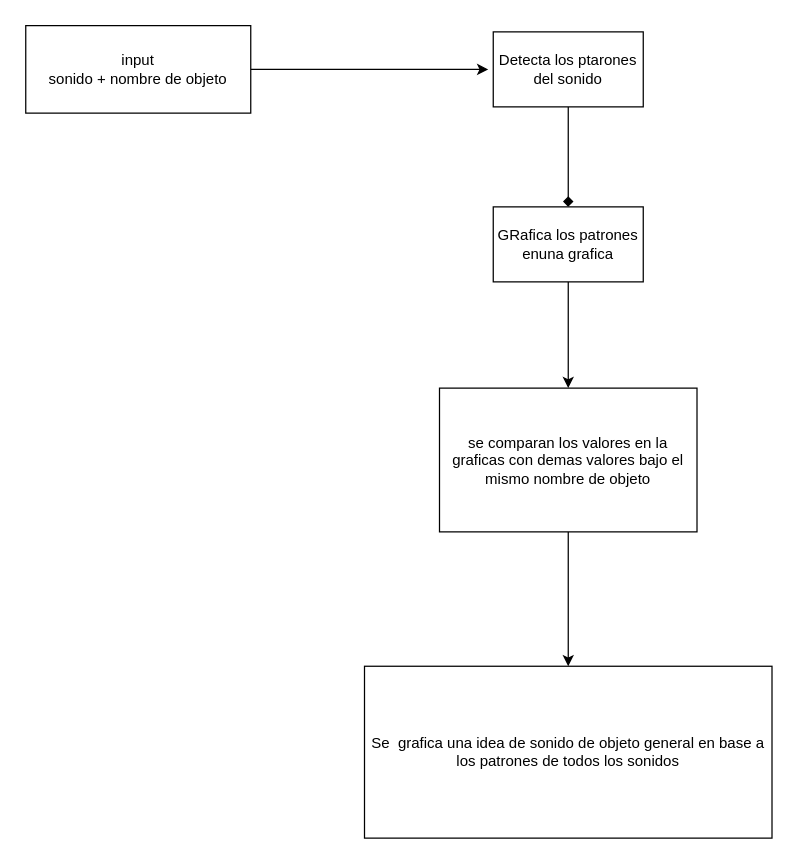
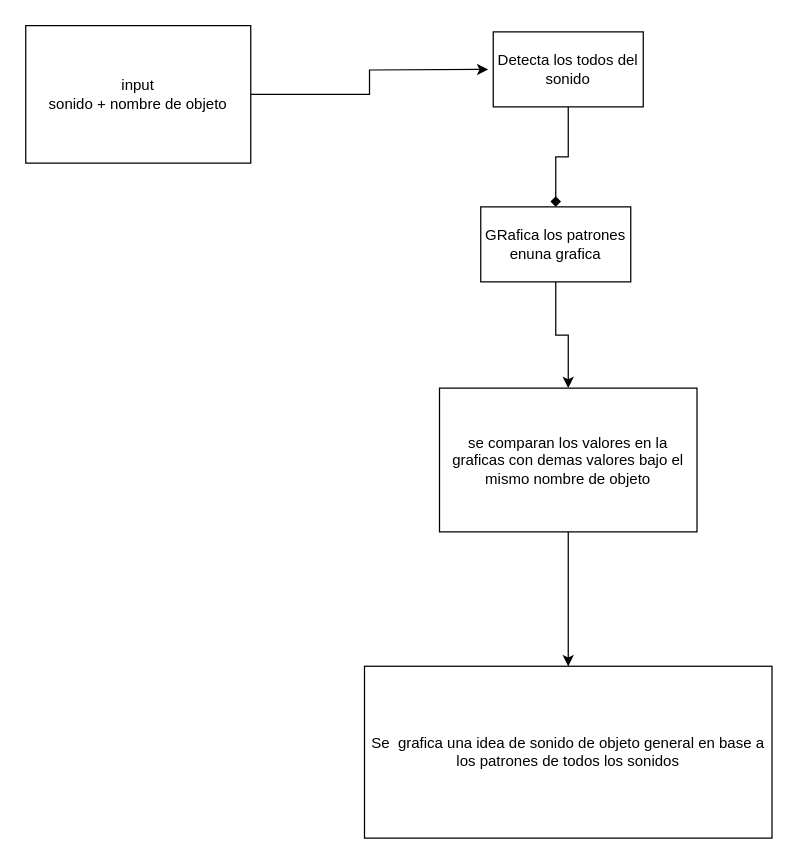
node "input sonido + nombre de objeto": size 225x88 -> 225x138
node "Detecta los ptarones del sonido": label "Detecta los ptarones del sonido" -> "Detecta los todos del sonido"
node "GRafica los patrones enuna grafica": moved (568, 244) -> (556, 244)
